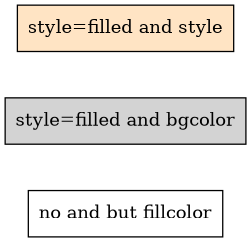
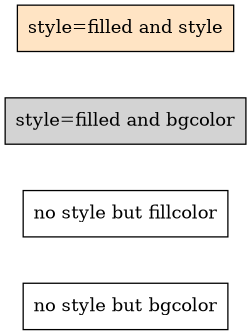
node "no and but fillcolor": label "no and but fillcolor" -> "no style but fillcolor"
node "no style but bgcolor": added
